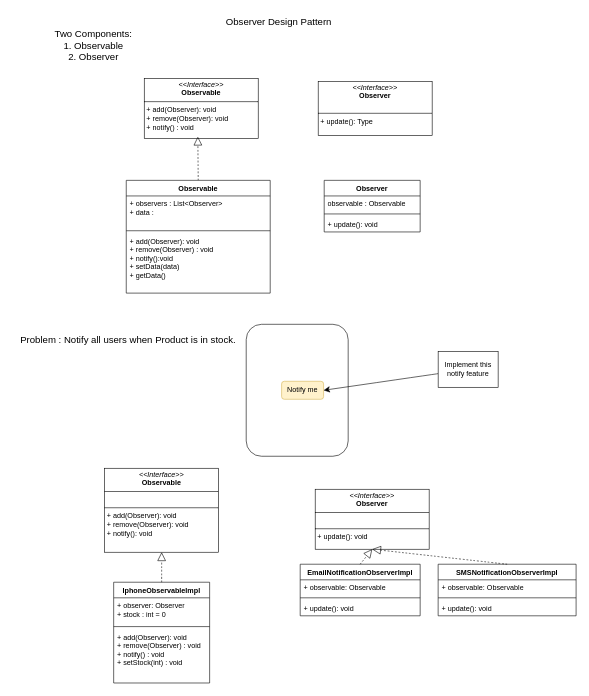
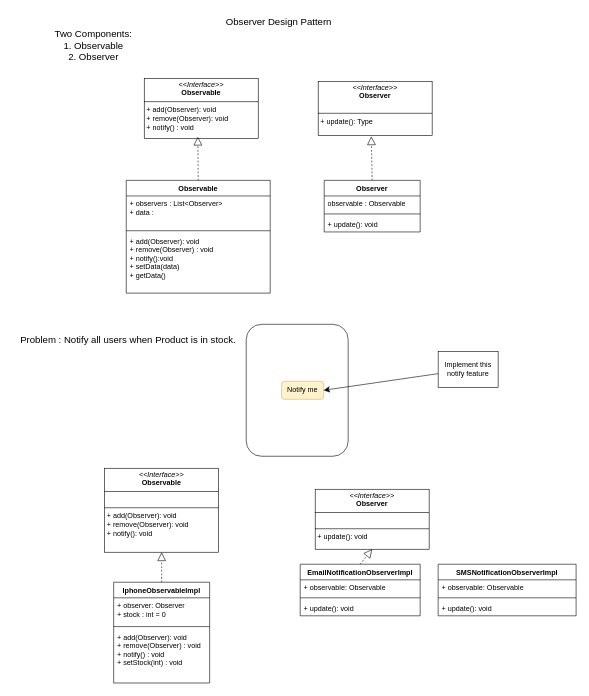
edge "Observer" -> "<<Interface>> Observer + update(): Type": added
edge "SMSNotificationObserverImpl" -> "<<Interface>> Observer + update(): void": removed
